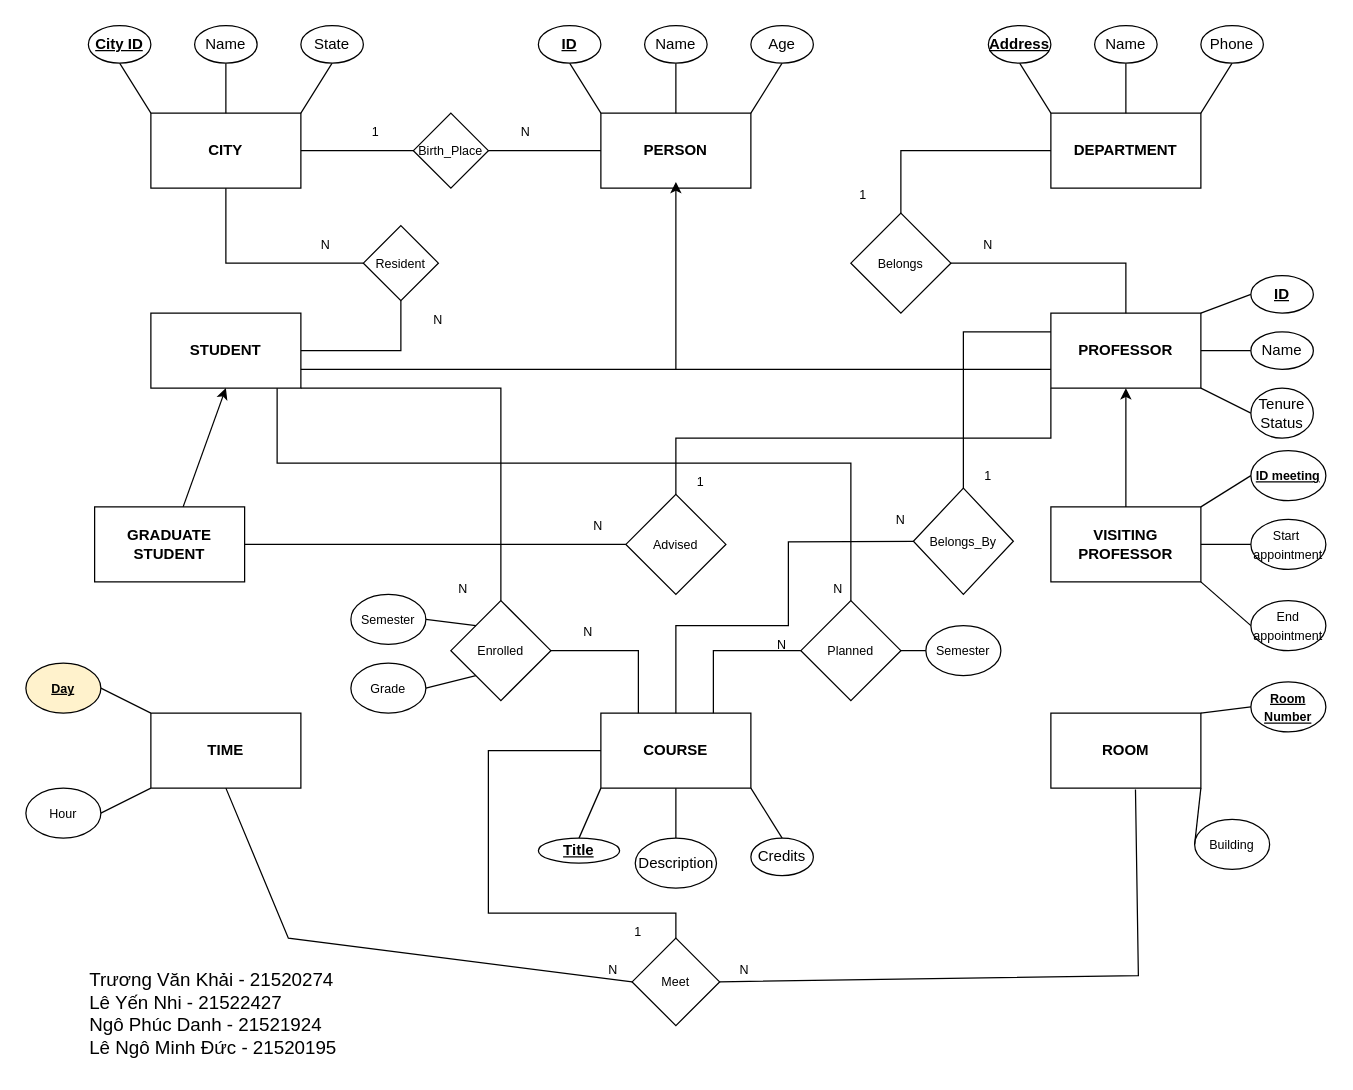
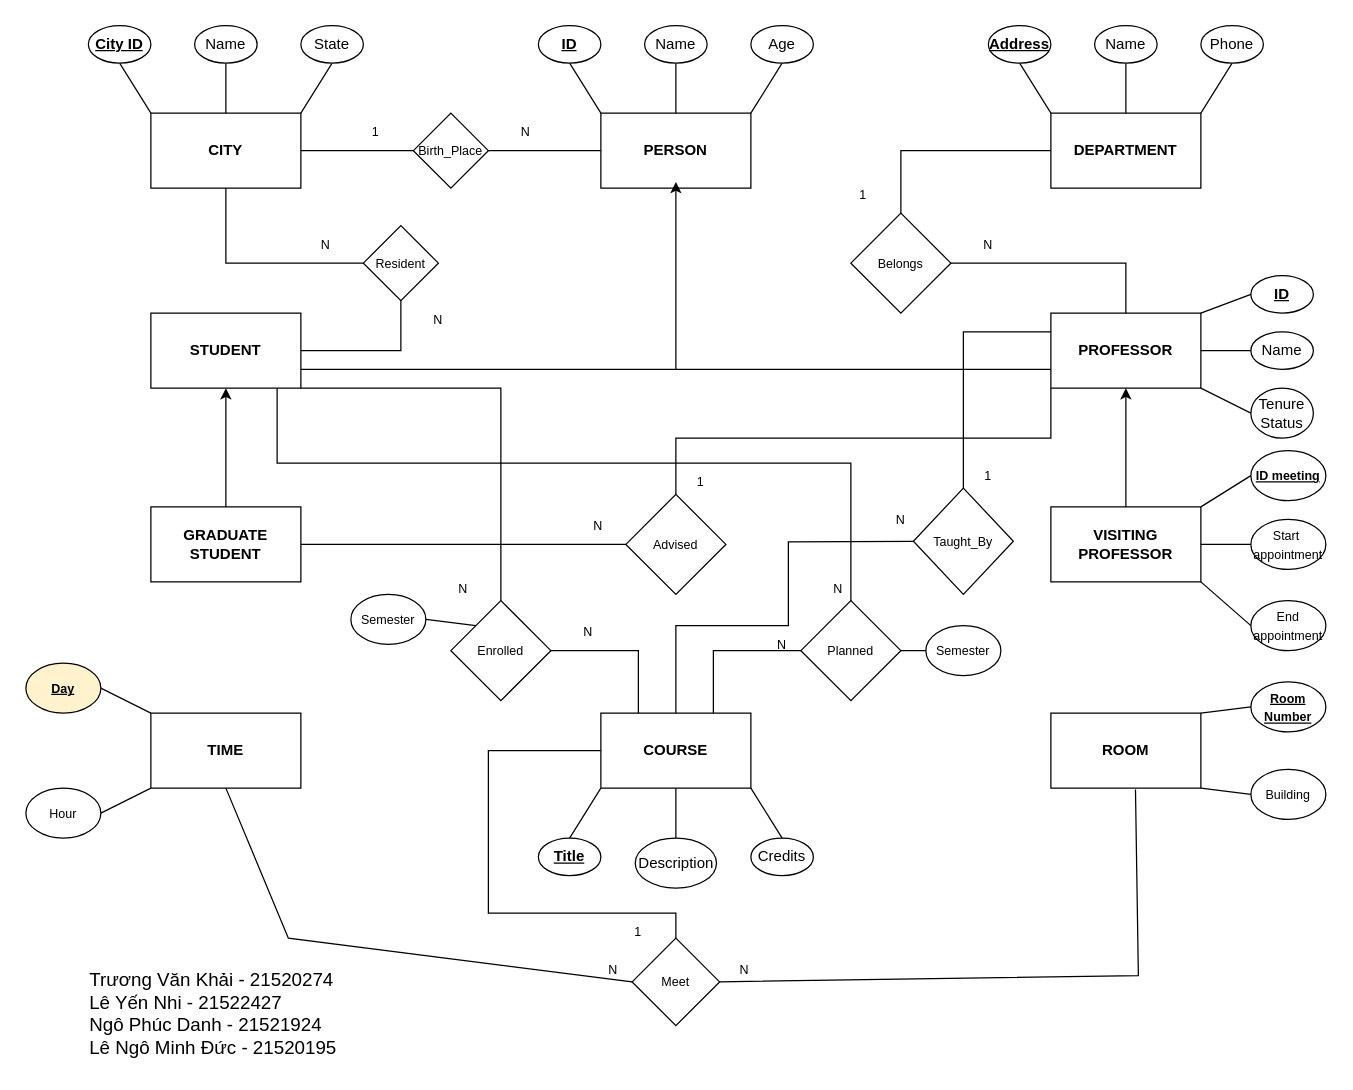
node "Belongs_By": label "Belongs_By" -> "Taught_By"
node "GRADUATE STUDENT": moved (169, 544) -> (226, 544)
edge "Enrolled" -- "Grade": removed
node "Grade": removed
node "Building": moved (1232, 844) -> (1288, 794)
node "Title": size 81x25 -> 63x38
